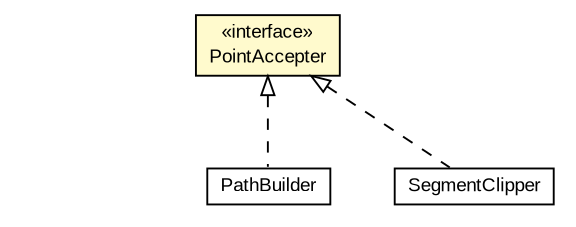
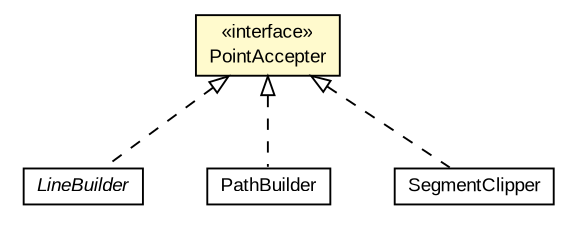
node "LineBuilder": added
